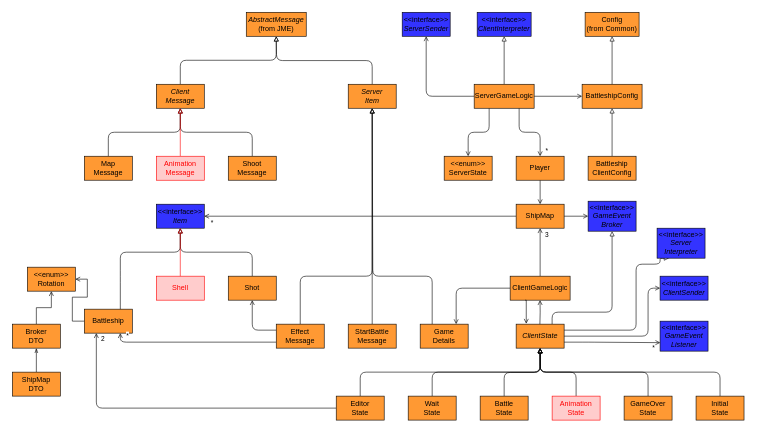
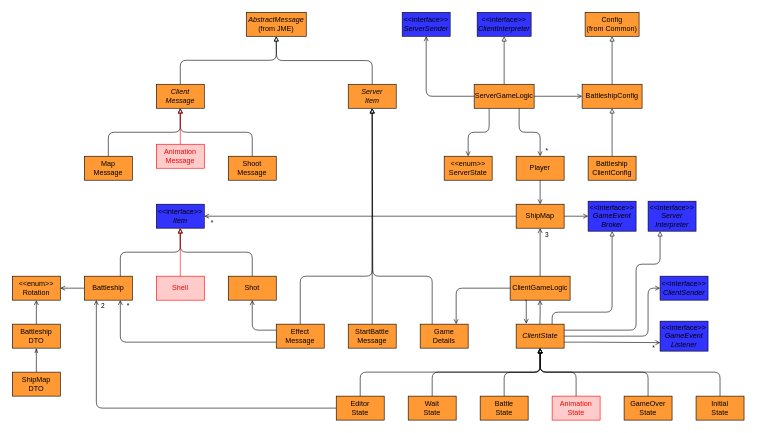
node "Animation Message": moved (180, 168) -> (180, 156)
node "<<interface>> Server Interpreter": moved (681, 243) -> (672, 216)
node "<<enum>> Rotation": moved (51, 279) -> (36, 288)
node "Battleship": moved (108, 321) -> (108, 288)
node "Broker DTO": label "Broker DTO" -> "Battleship DTO"
